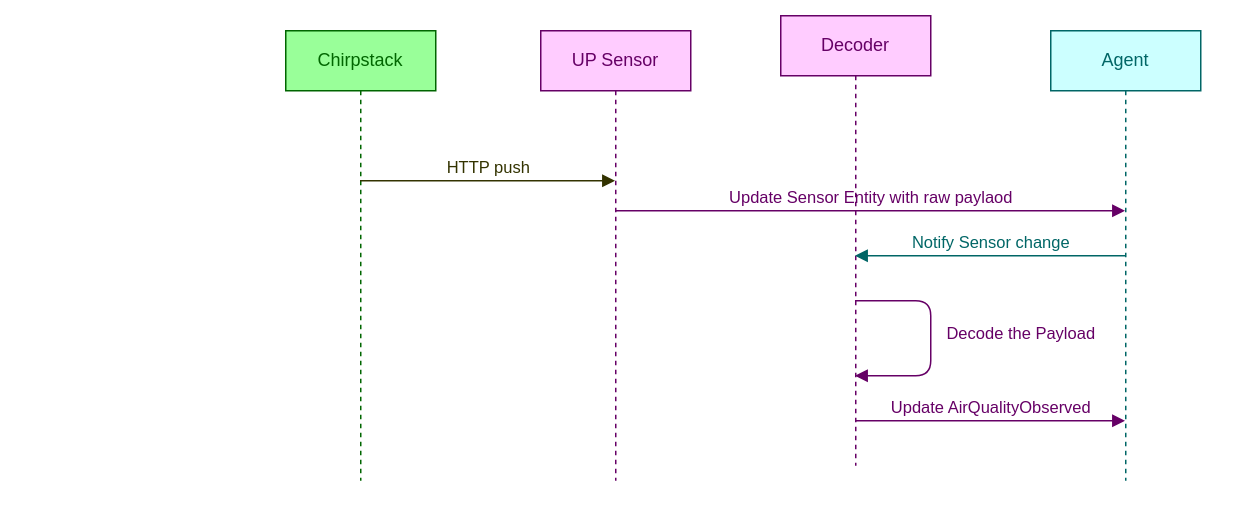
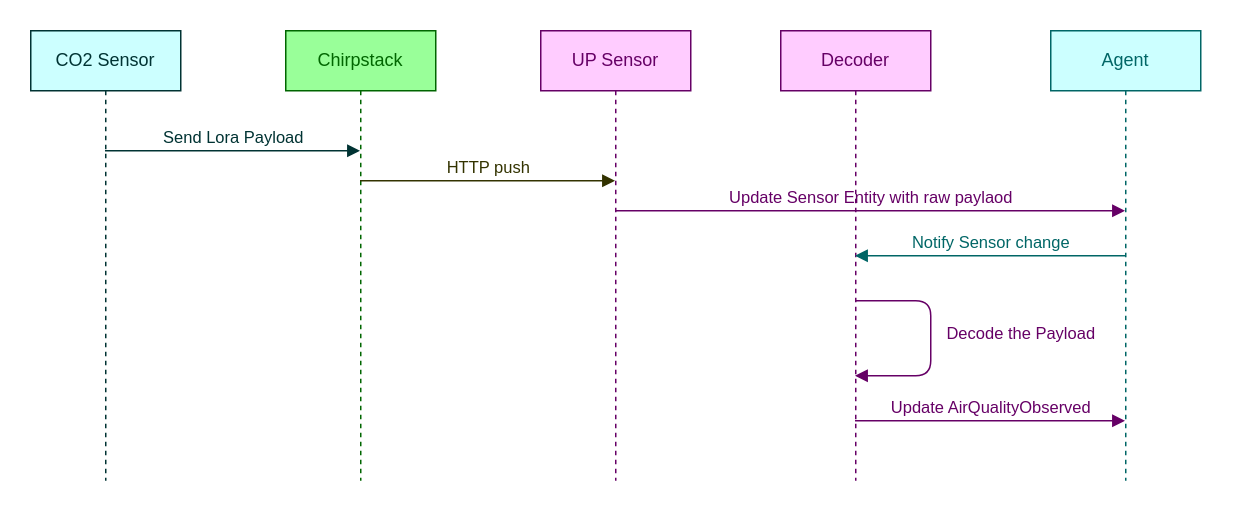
edge "CO2 Sensor" -> "Chirpstack": added, label "Send Lora Payload"
node "Decoder": moved (856, 241) -> (856, 256)
node "CO2 Sensor": added
